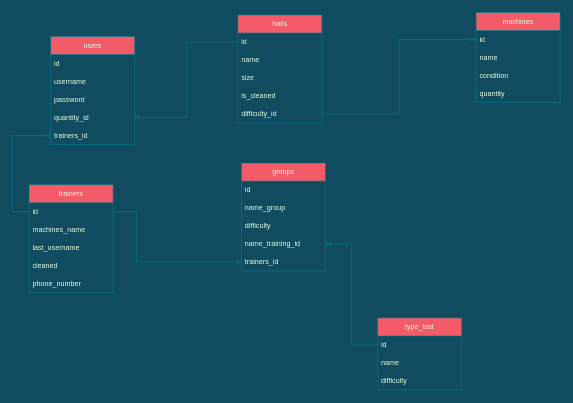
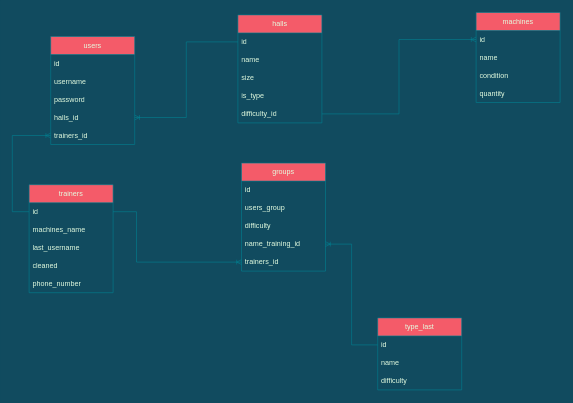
node "is_cleaned": label "is_cleaned" -> "is_type"
node "quantity_id": label "quantity_id" -> "halls_id"
node "name_group": label "name_group" -> "users_group"
